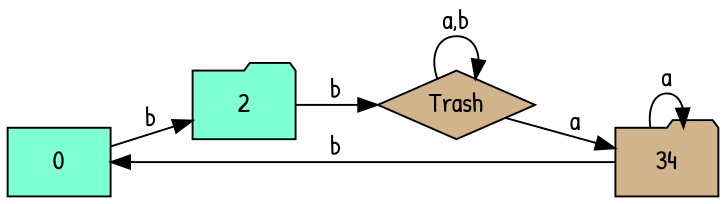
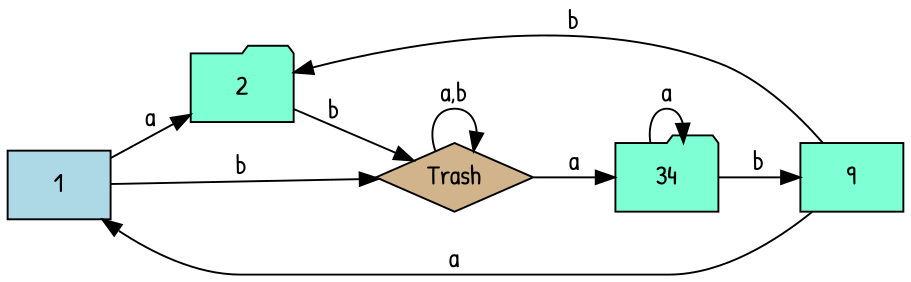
node "0": label "0" -> "9"
node "34": fillcolor tan -> aquamarine
node "1": added
